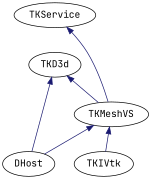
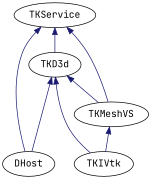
edge "TKD3d" -> "TKService": added
edge "TKIVtk" -> "TKD3d": added
edge "DHost" -> "TKMeshVS": now "DHost" -> "TKService"
